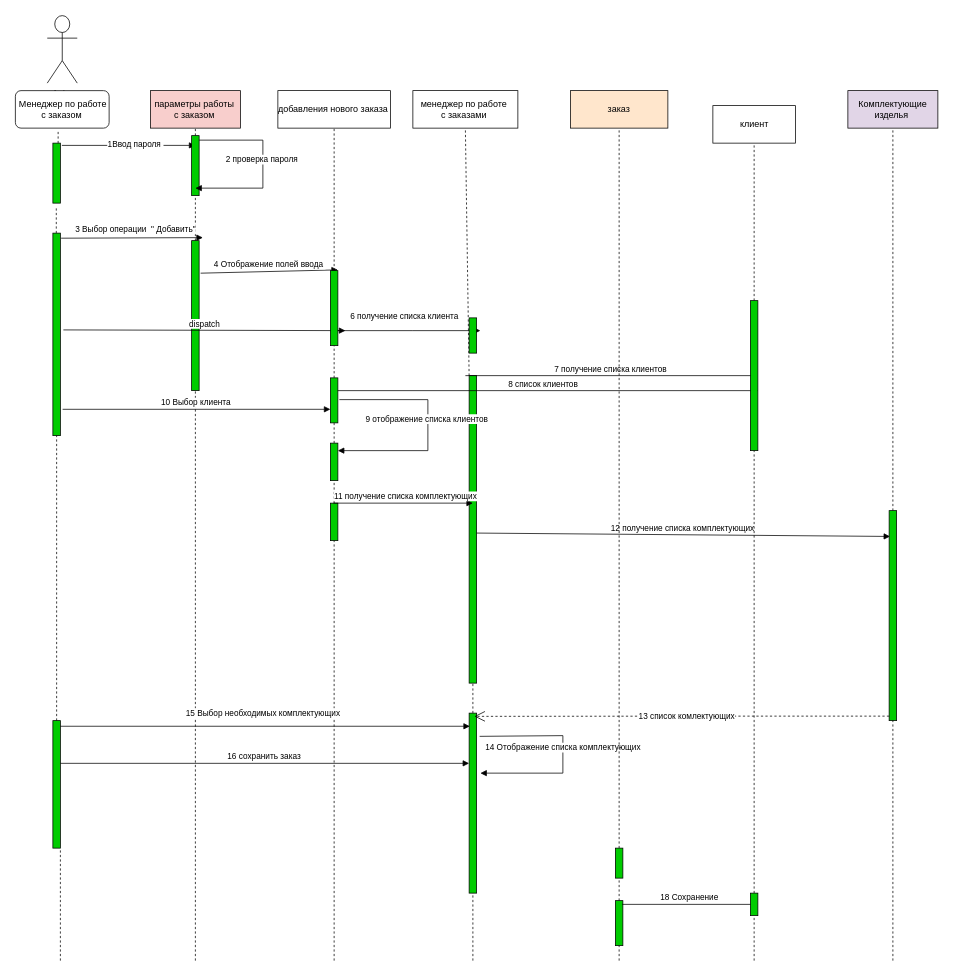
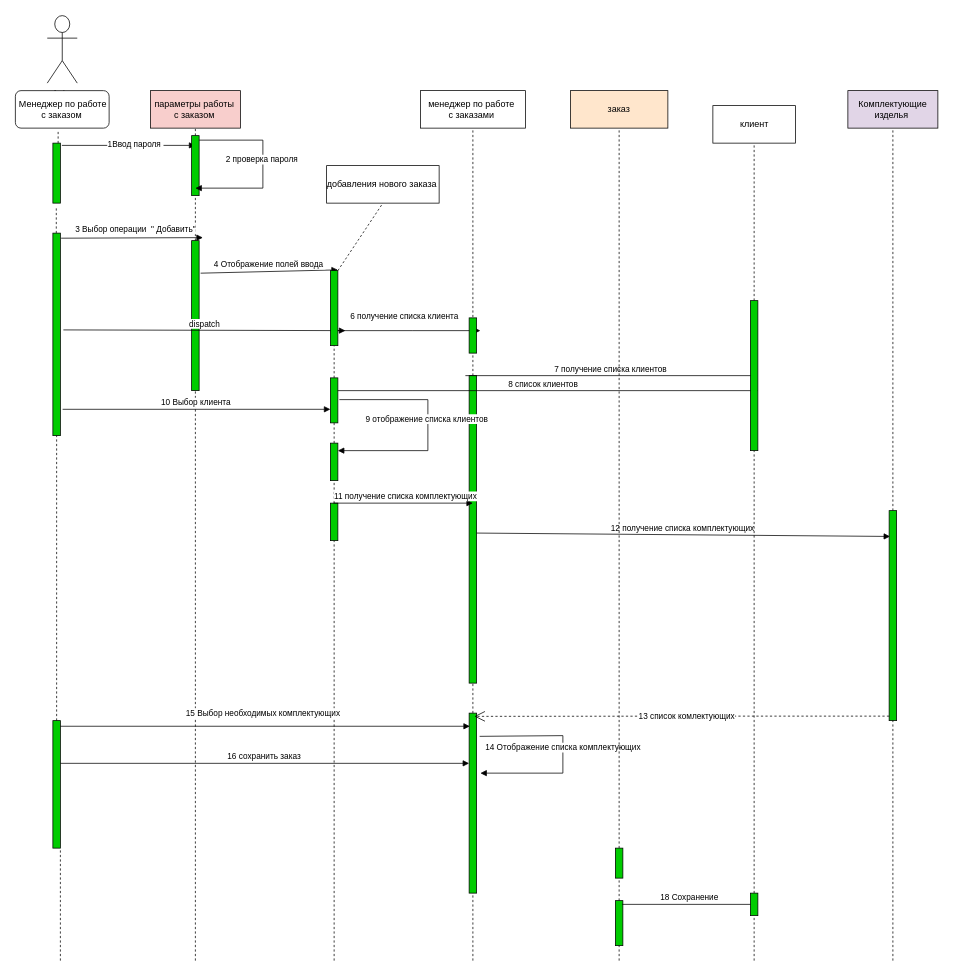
node "добавления нового заказа": moved (334, 109) -> (383, 184)
node "менеджер по работе с заказами": moved (465, 109) -> (473, 109)
